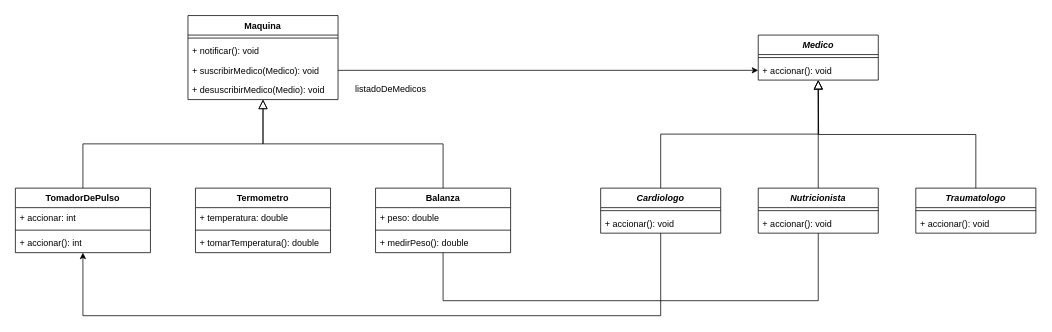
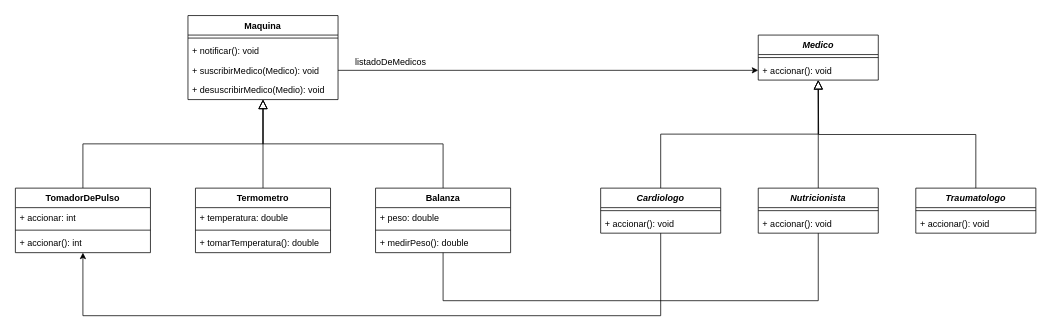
node "listadoDeMedicos": moved (390, 89) -> (390, 63)
edge "Termometro" -> "Maquina": added
